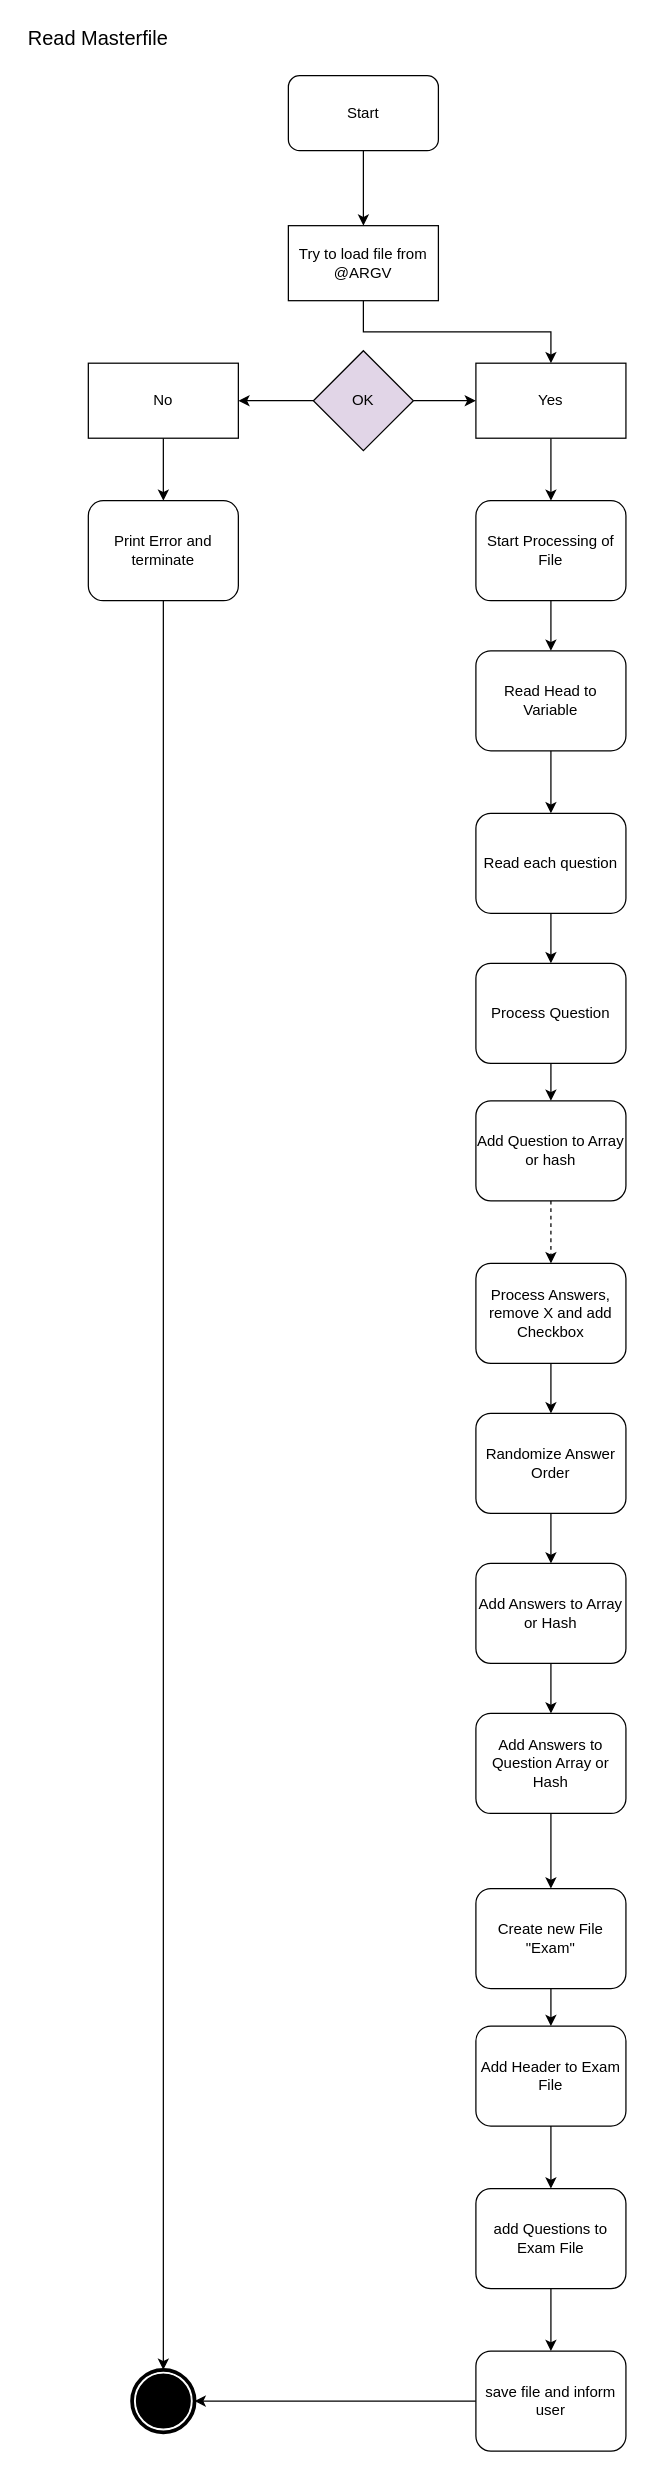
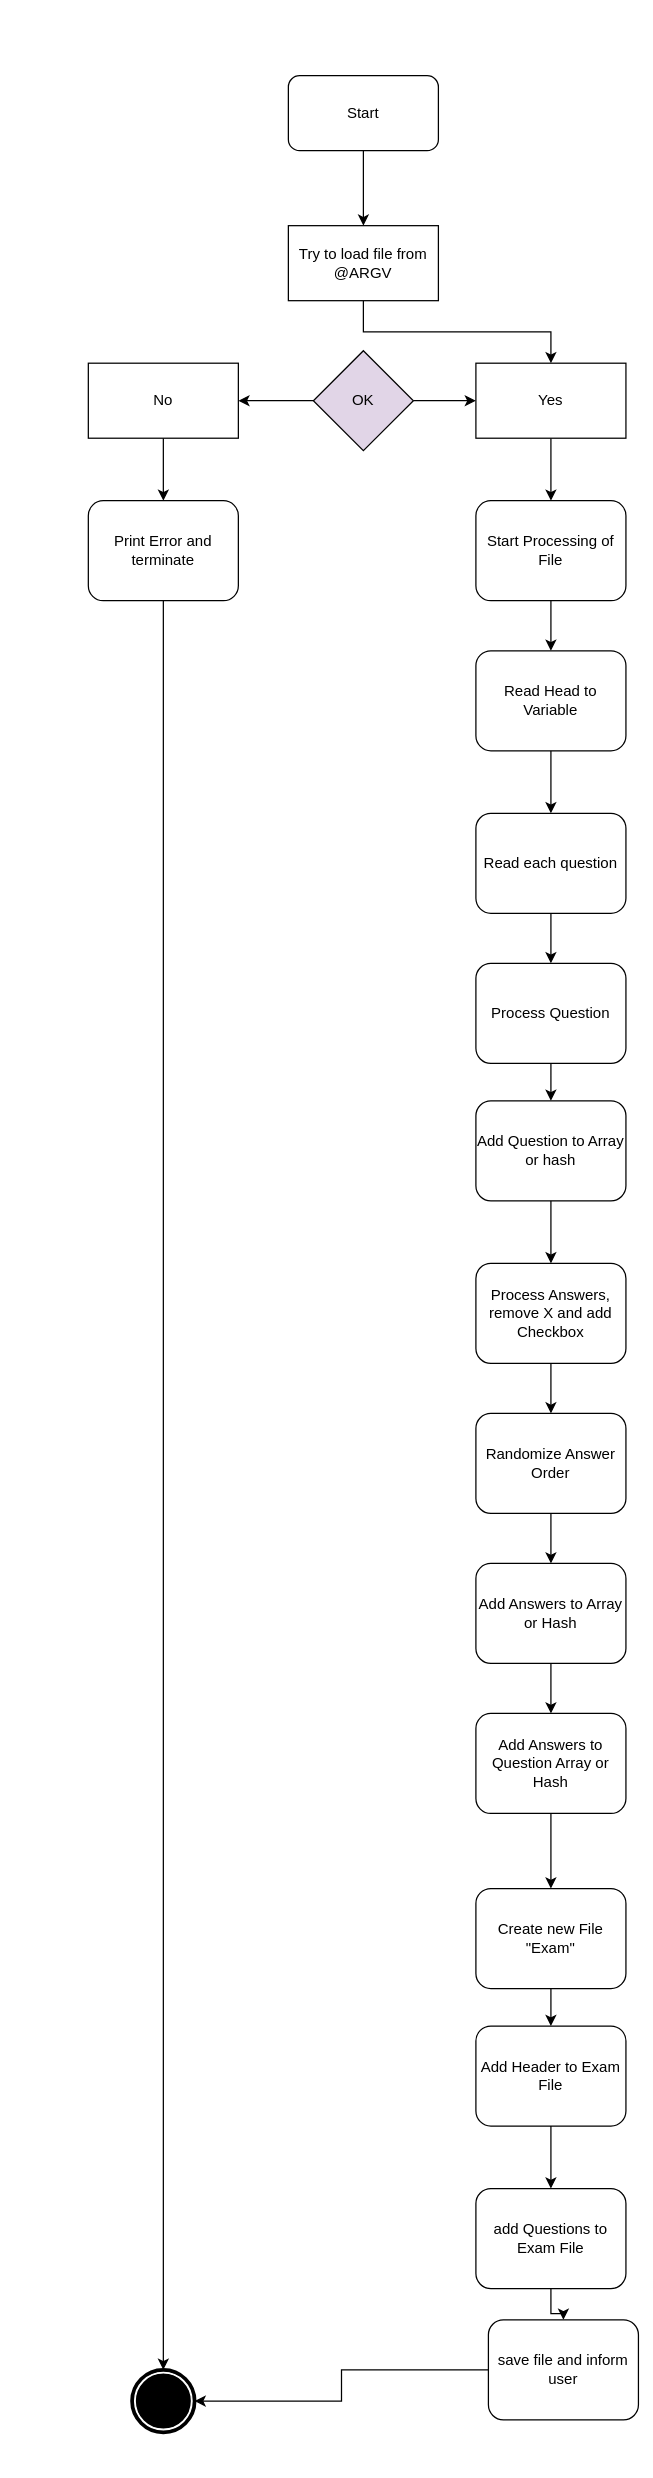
node "Read Masterfile": removed
edge "Add Question to Array or hash" -> "Process Answers, remove X and add Checkbox": style dashed -> solid
node "save file and inform user": moved (551, 2401) -> (563, 2369)
